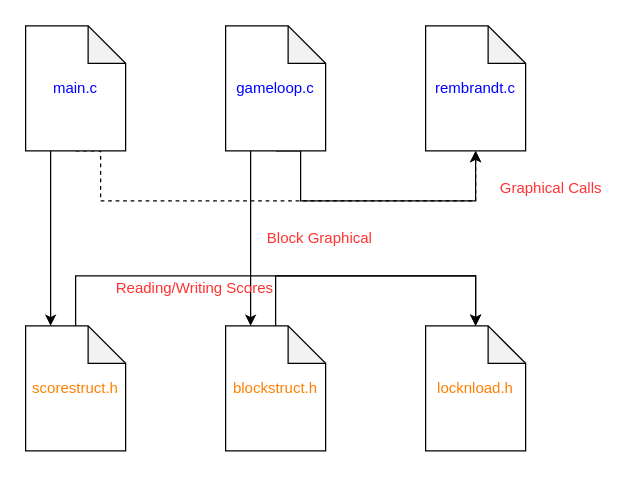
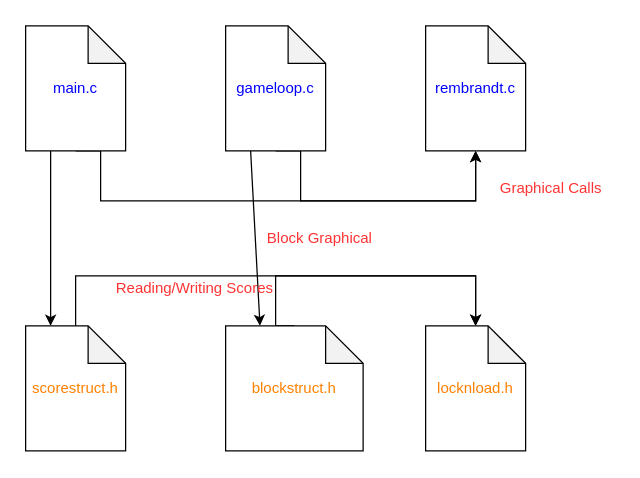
edge "main.c" -> "rembrandt.c": style dashed -> solid
node "blockstruct.h": size 100x125 -> 138x125
